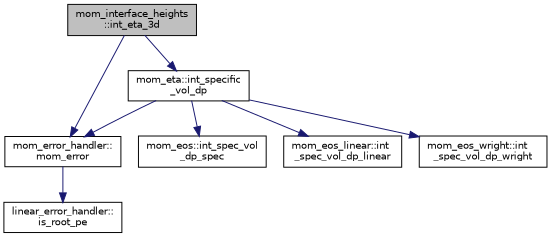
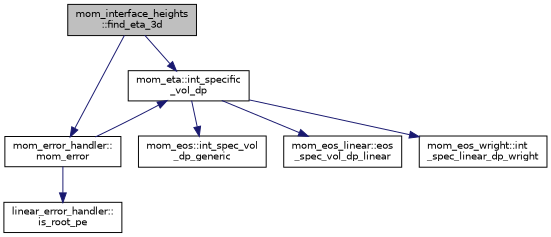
node "mom_interface_heights ::int_eta_3d": label "mom_interface_heights ::int_eta_3d" -> "mom_interface_heights ::find_eta_3d"
edge "mom_eta::int_specific _vol_dp" -> "mom_error_handler:: mom_error": reversed
node "mom_eos::int_spec_vol _dp_spec": label "mom_eos::int_spec_vol _dp_spec" -> "mom_eos::int_spec_vol _dp_generic"
node "mom_eos_linear::int _spec_vol_dp_linear": label "mom_eos_linear::int _spec_vol_dp_linear" -> "mom_eos_linear::eos _spec_vol_dp_linear"
node "mom_eos_wright::int _spec_vol_dp_wright": label "mom_eos_wright::int _spec_vol_dp_wright" -> "mom_eos_wright::int _spec_linear_dp_wright"
